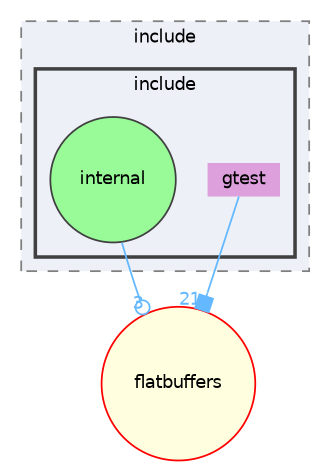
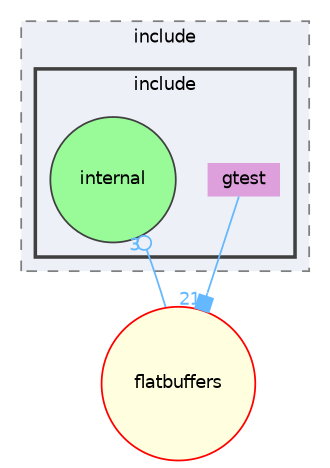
edge "internal" -> "flatbuffers": reversed
